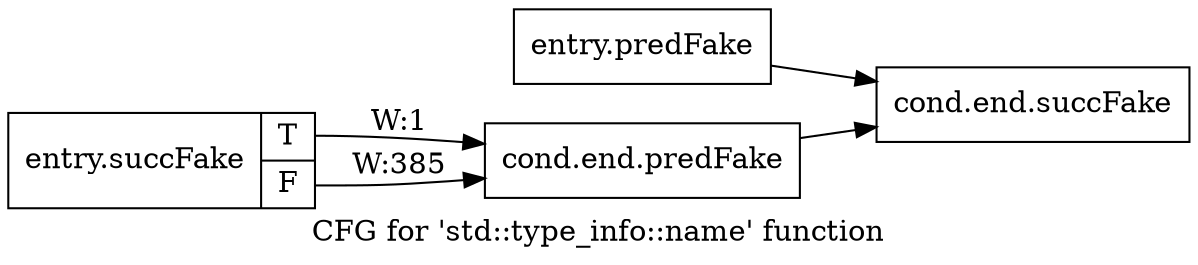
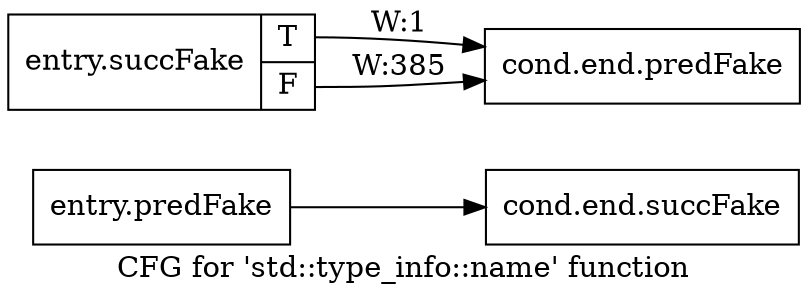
edge "cond.end.predFake" -> "cond.end.succFake": removed
